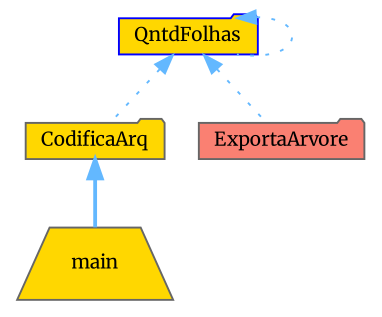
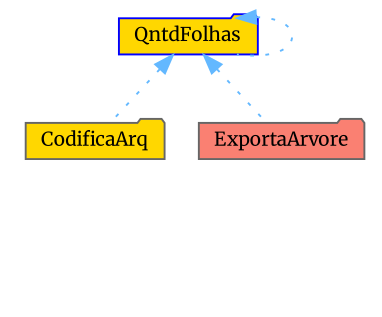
node "main": removed
